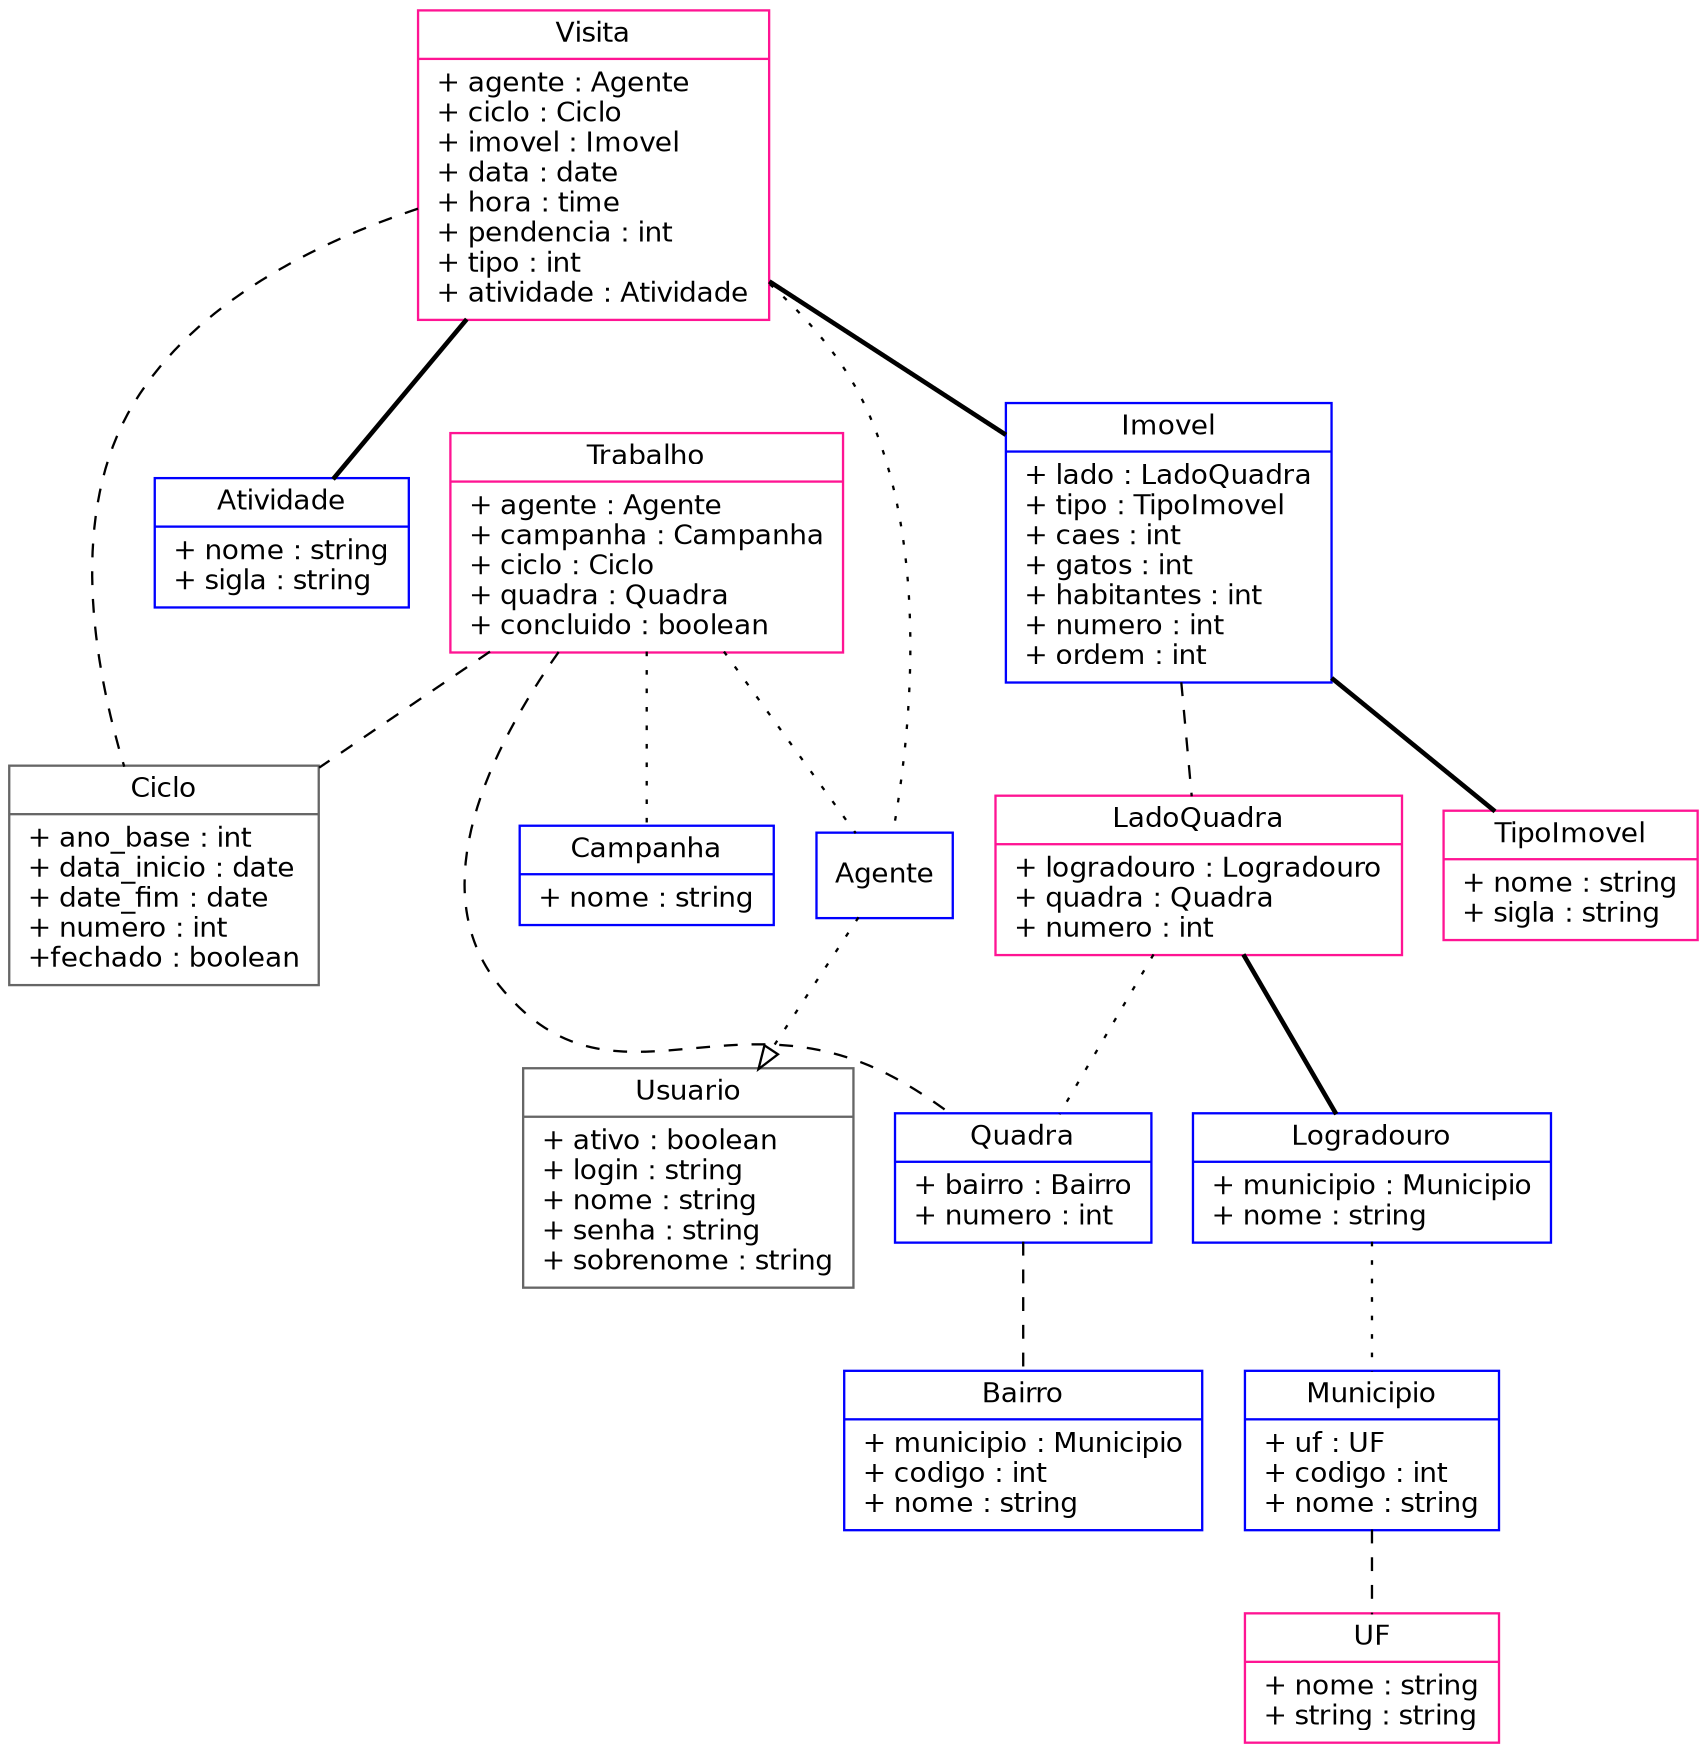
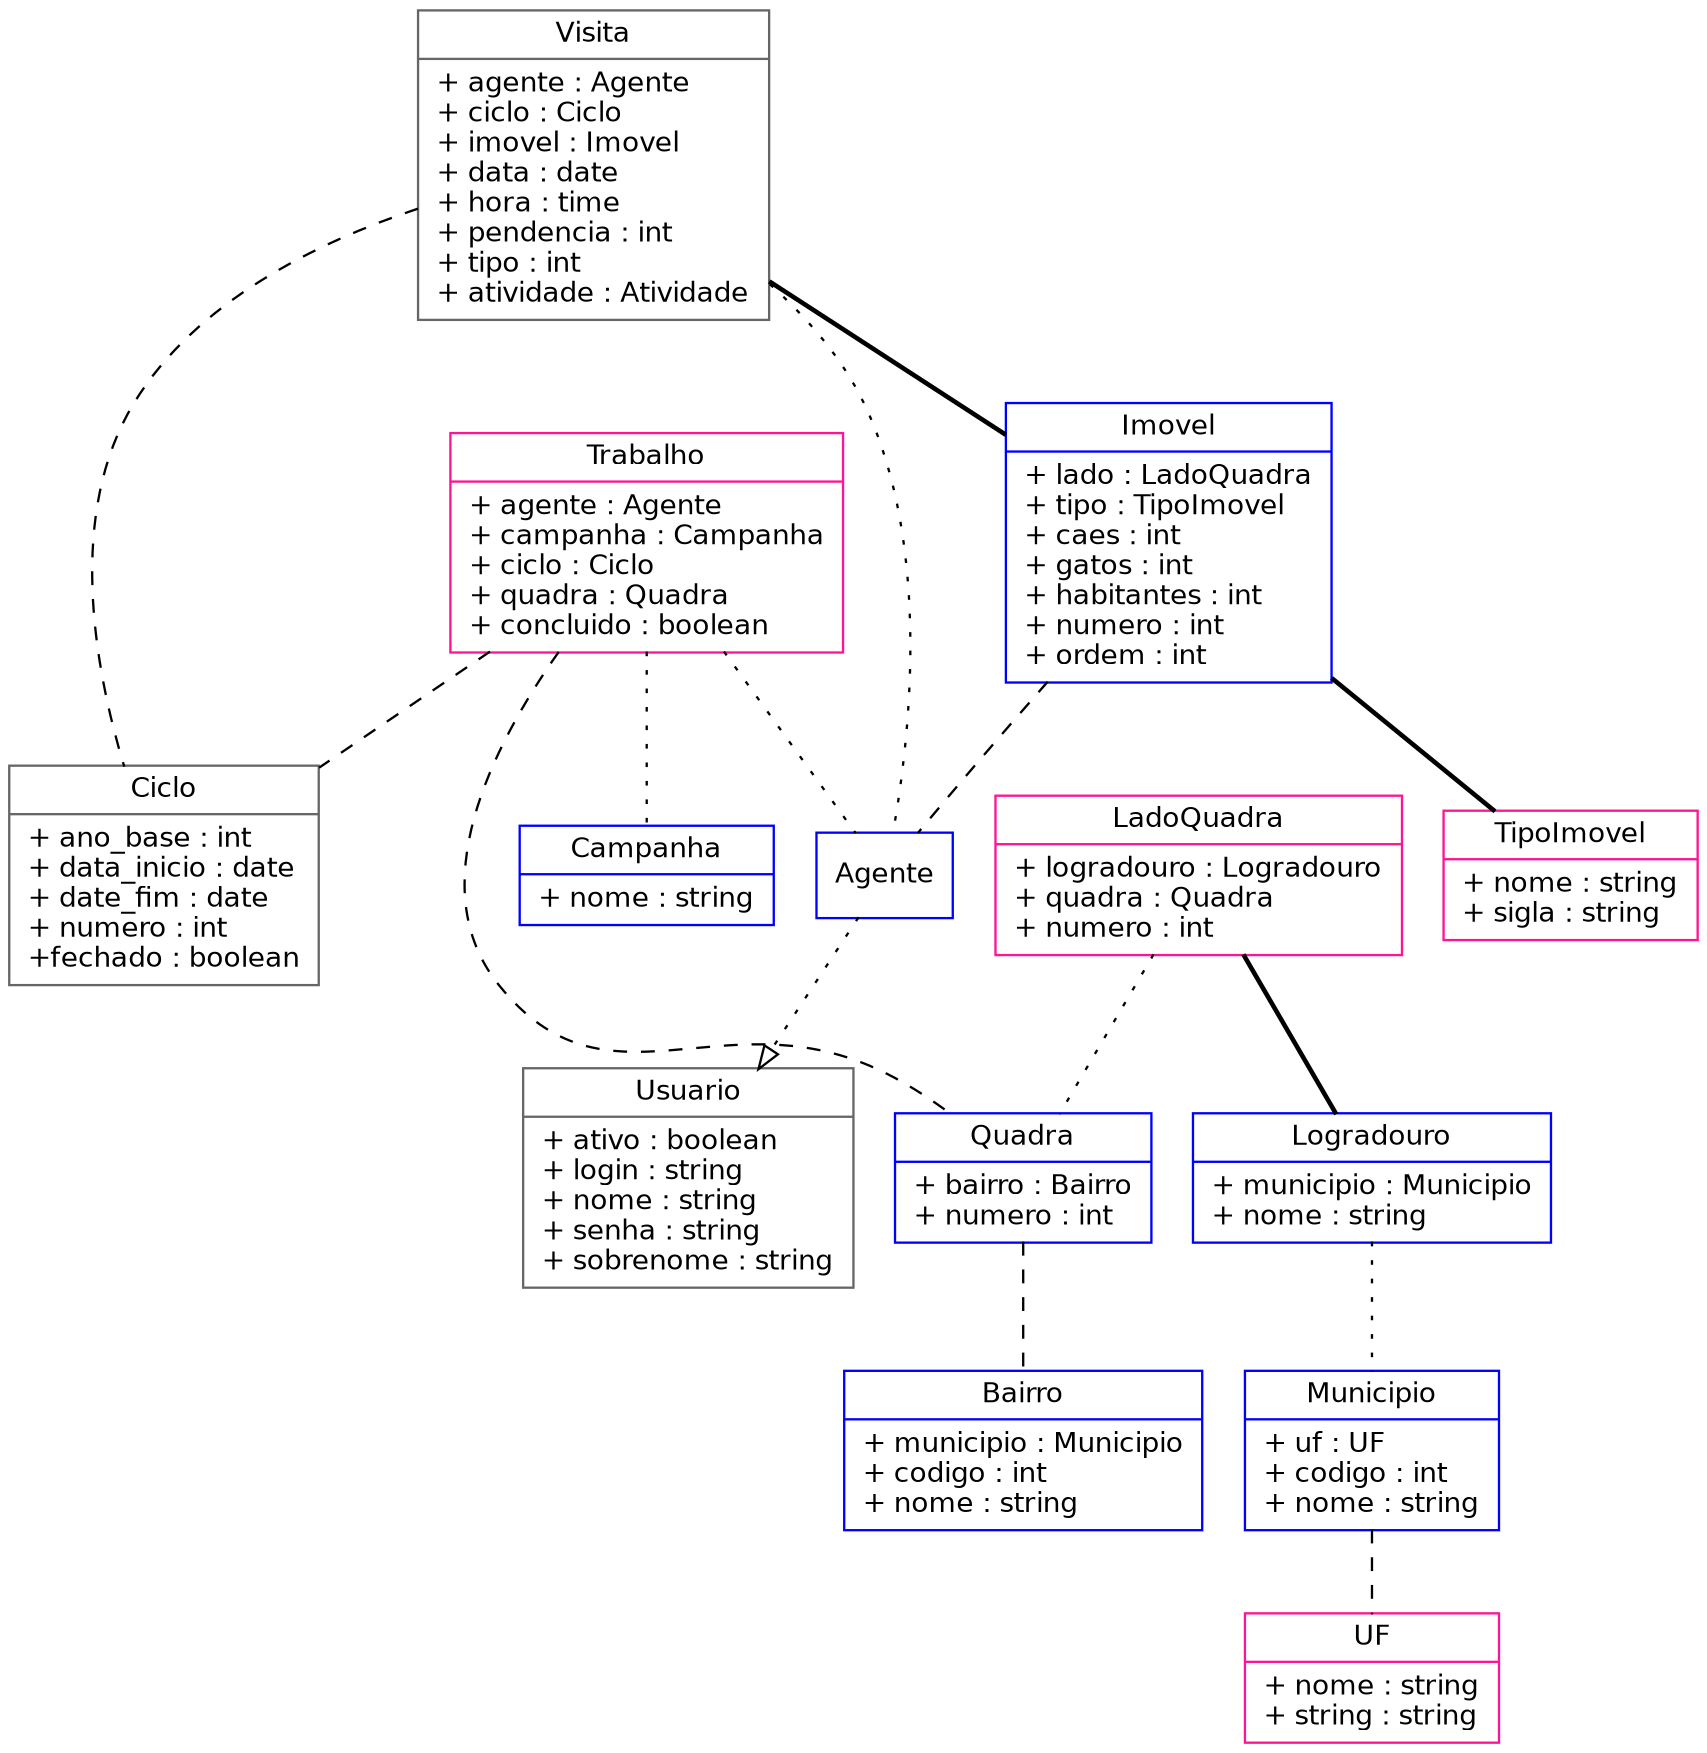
node "Visita": color deeppink -> gray40
node "Atividade": removed
edge "Imovel" -- "LadoQuadra": now "Imovel" -- "Agente"
